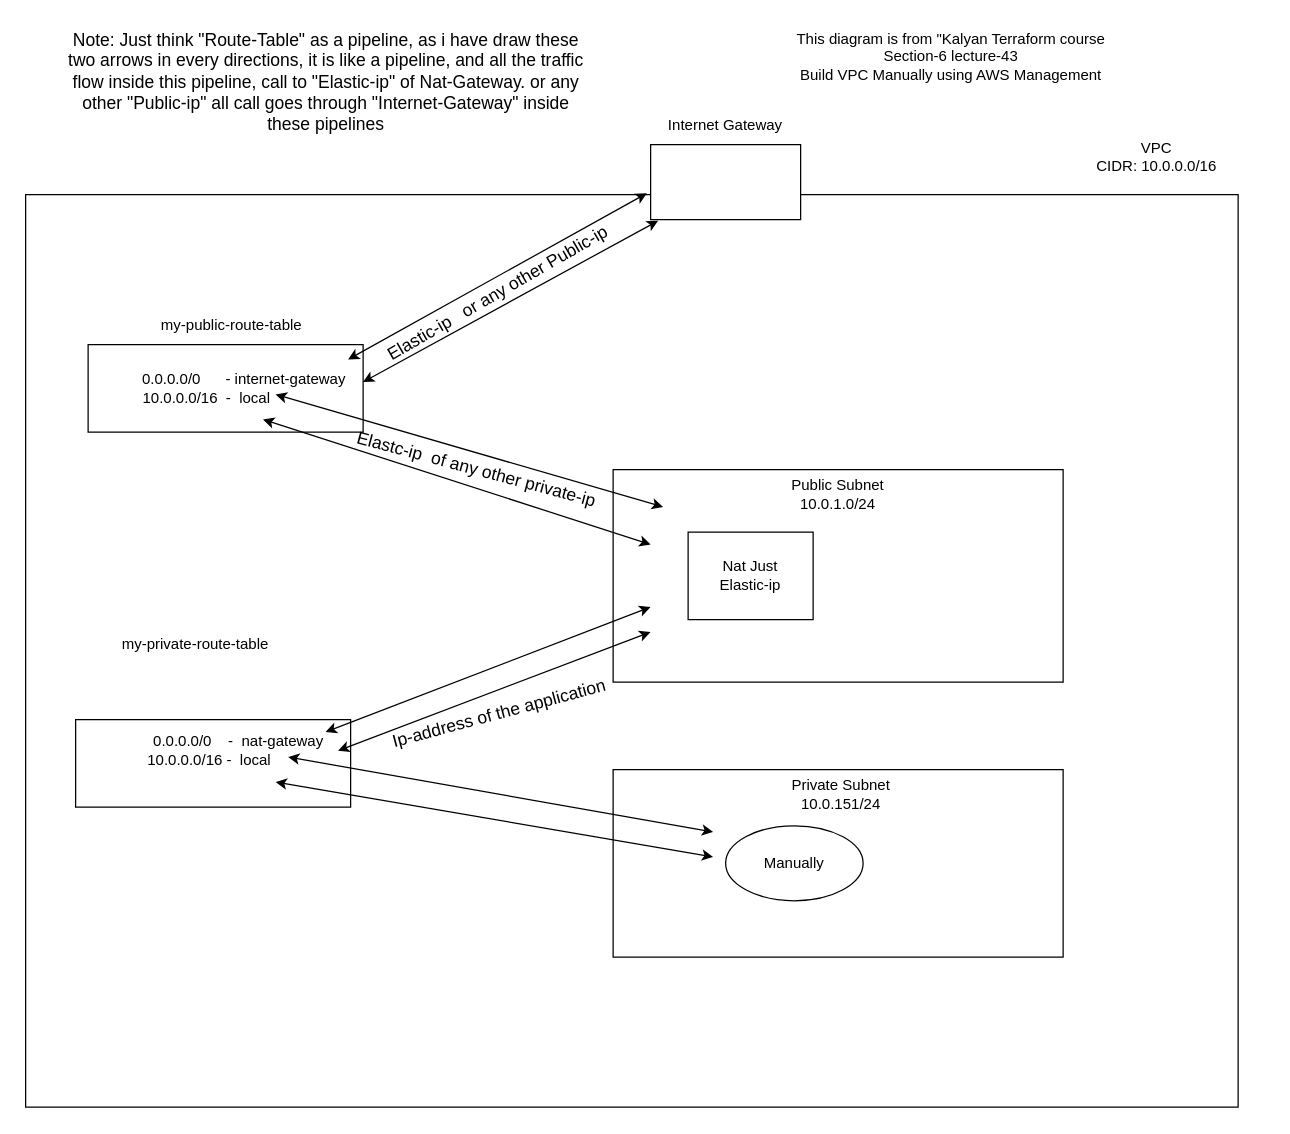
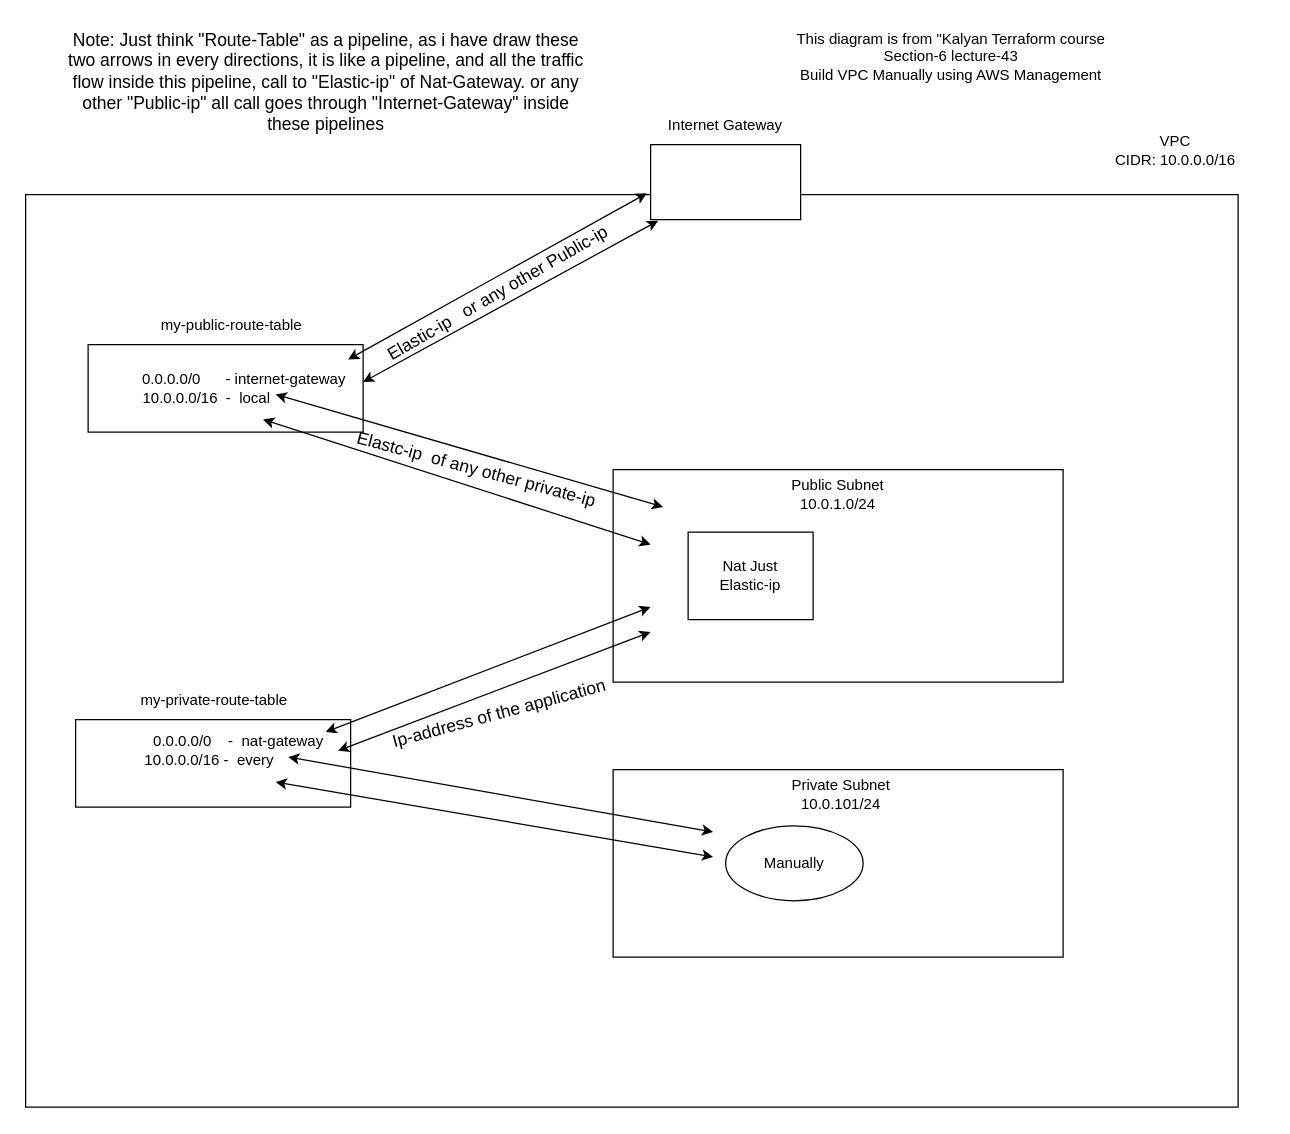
node "VPC CIDR: 10.0.0.0/16": moved (1157, 157) -> (1176, 151)
node "my-private-route-table": moved (196, 644) -> (214, 701)
node "0.0.0.0/0 - nat-gateway 10.0.0.0/16 - local": label "0.0.0.0/0 - nat-gateway 10.0.0.0/16 - local" -> "0.0.0.0/0 - nat-gateway 10.0.0.0/16 - every"
node "Private Subnet 10.0.151/24": label "Private Subnet 10.0.151/24" -> "Private Subnet 10.0.101/24"
